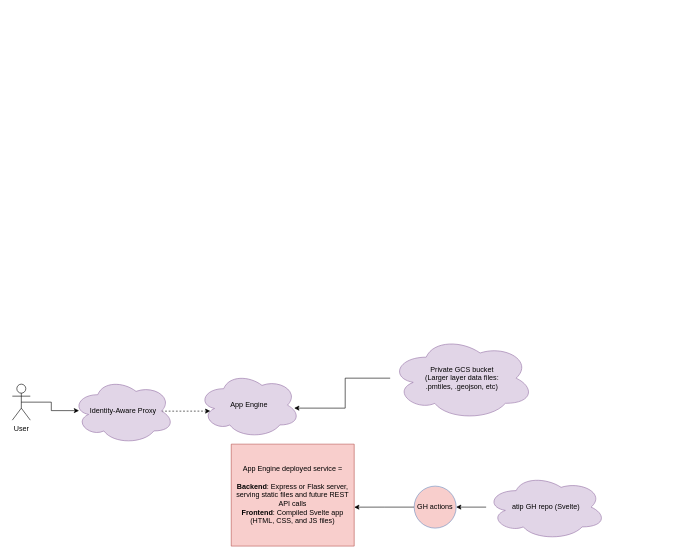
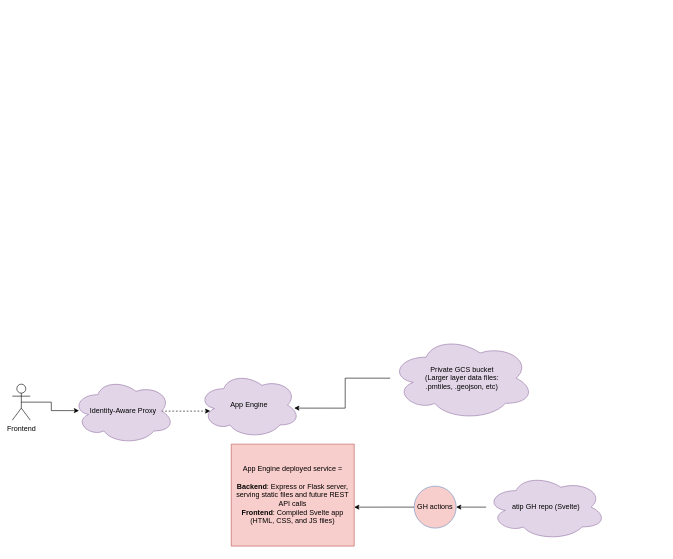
node "User": label "User" -> "Frontend"
